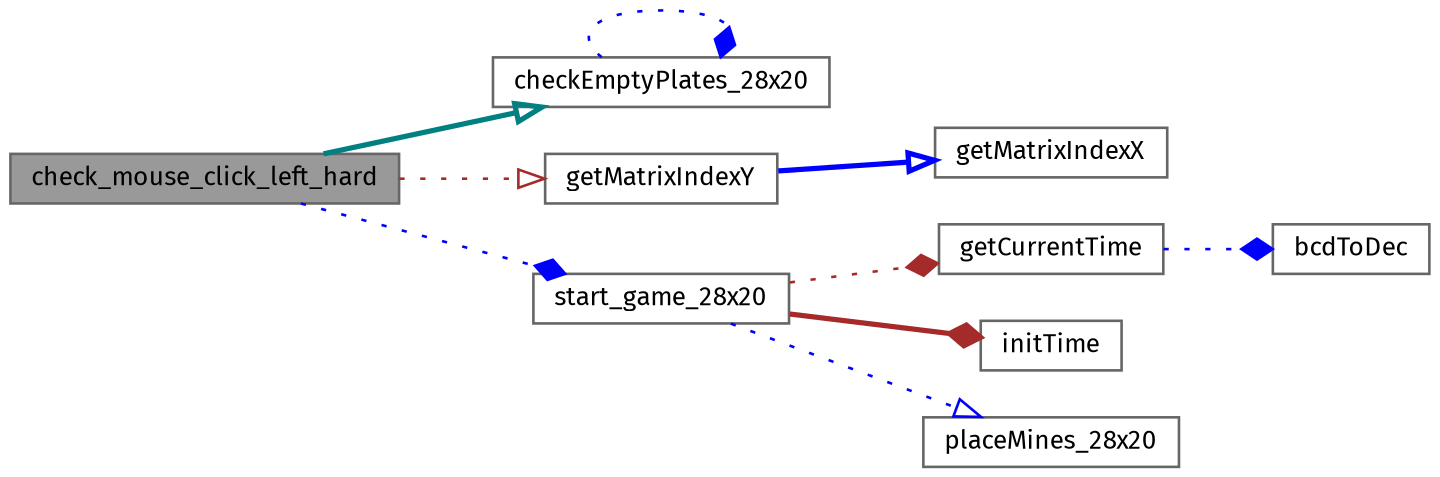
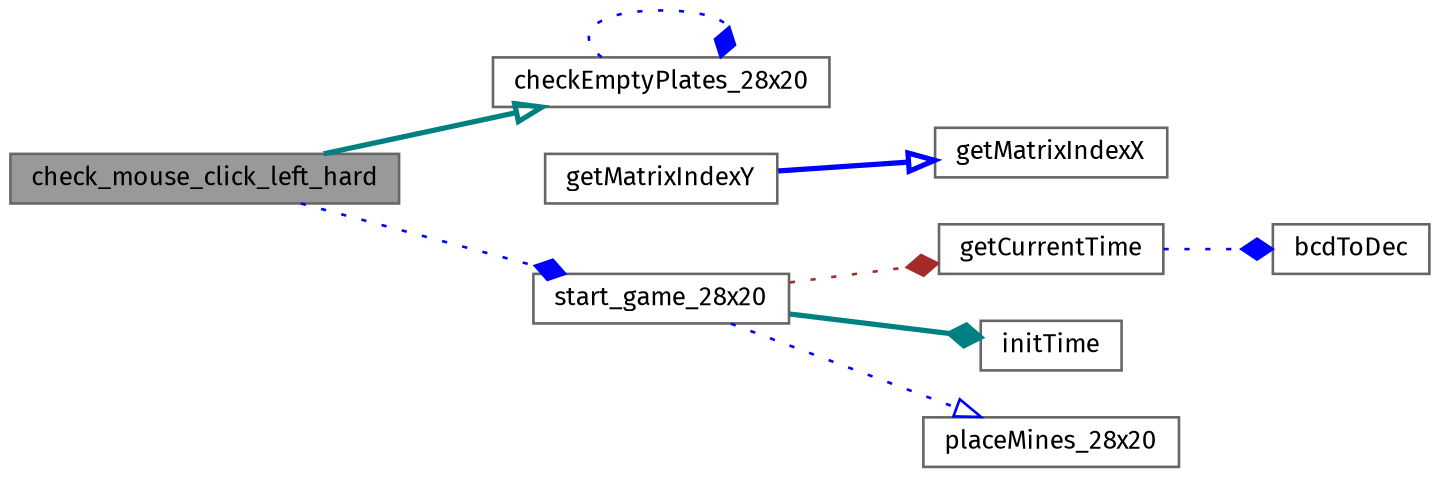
edge "check_mouse_click_left_hard" -> "getMatrixIndexY": removed
edge "start_game_28x20" -> "initTime": color brown -> teal
